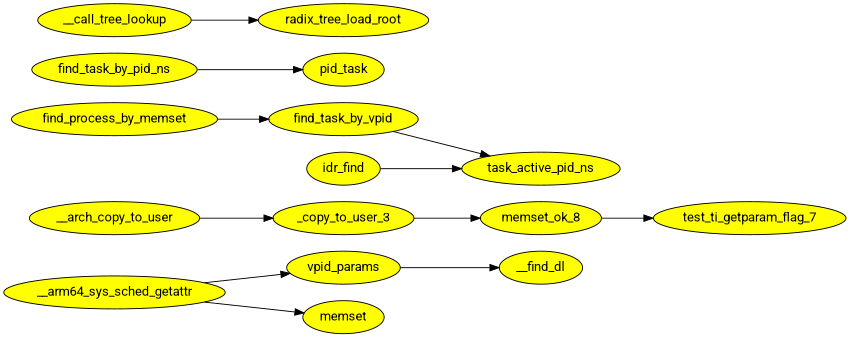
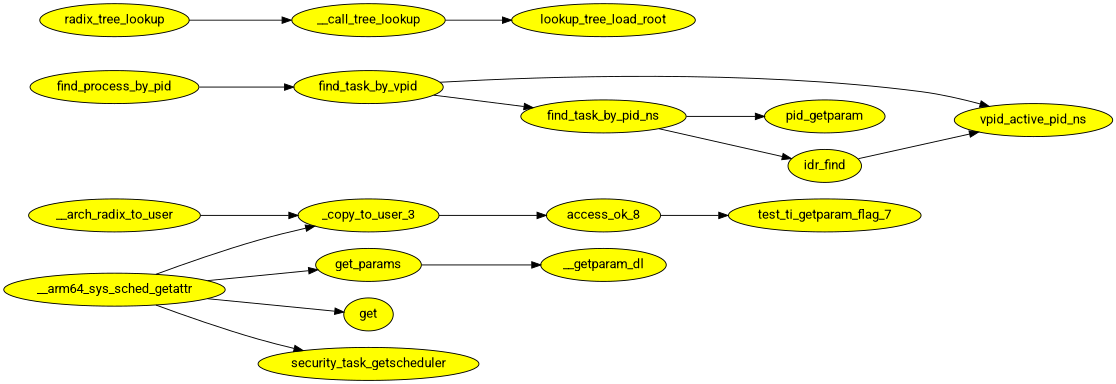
node "radix_tree_lookup": added
node "radix_tree_load_root": label "radix_tree_load_root" -> "lookup_tree_load_root"
node "pid_task": label "pid_task" -> "pid_getparam"
edge "find_task_by_vpid" -> "find_task_by_pid_ns": added
node "find_process_by_memset": label "find_process_by_memset" -> "find_process_by_pid"
edge "find_task_by_pid_ns" -> "idr_find": added
node "task_active_pid_ns": label "task_active_pid_ns" -> "vpid_active_pid_ns"
node "__arch_copy_to_user": label "__arch_copy_to_user" -> "__arch_radix_to_user"
node "memset_ok_8": label "memset_ok_8" -> "access_ok_8"
edge "__arm64_sys_sched_getattr" -> "_copy_to_user_3": added
node "vpid_params": label "vpid_params" -> "get_params"
node "__find_dl": label "__find_dl" -> "__getparam_dl"
node "memset": label "memset" -> "get"
node "security_task_getscheduler": added
